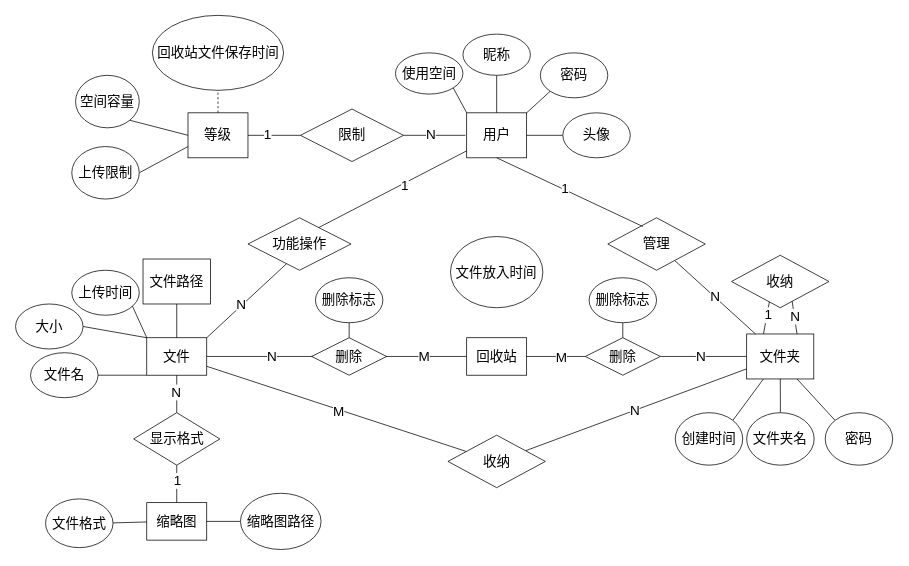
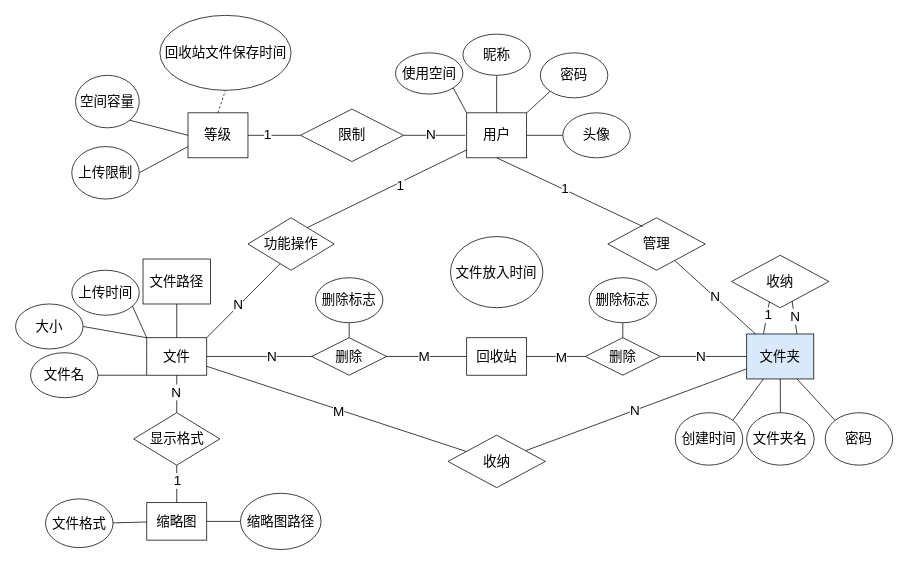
node "回收站文件保存时间": moved (218, 53) -> (225, 53)
node "功能操作": size 103x53 -> 86x53
node "文件夹": fillcolor #ffffff -> #dae8fc
